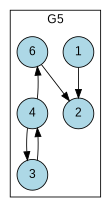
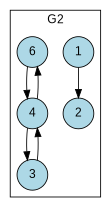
cluster "G5": label "G5" -> "G2"
edge "6" -> "2": now "6" -> "4"
